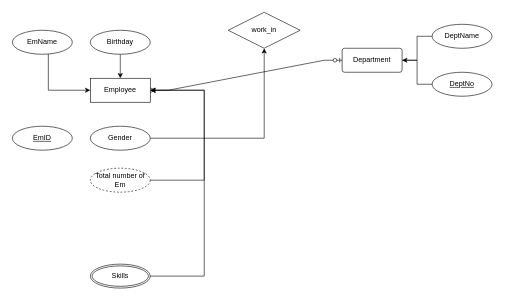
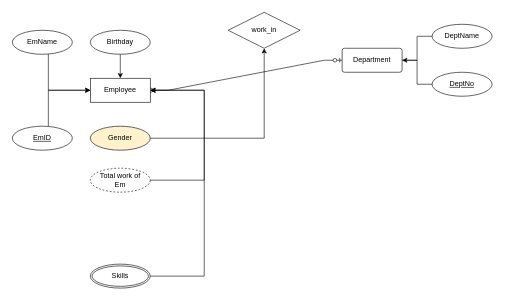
edge "EmID" -> "Employee": added
node "Gender": fillcolor #ffffff -> #fff2cc
node "Total number of Em": label "Total number of Em" -> "Total work of Em"
